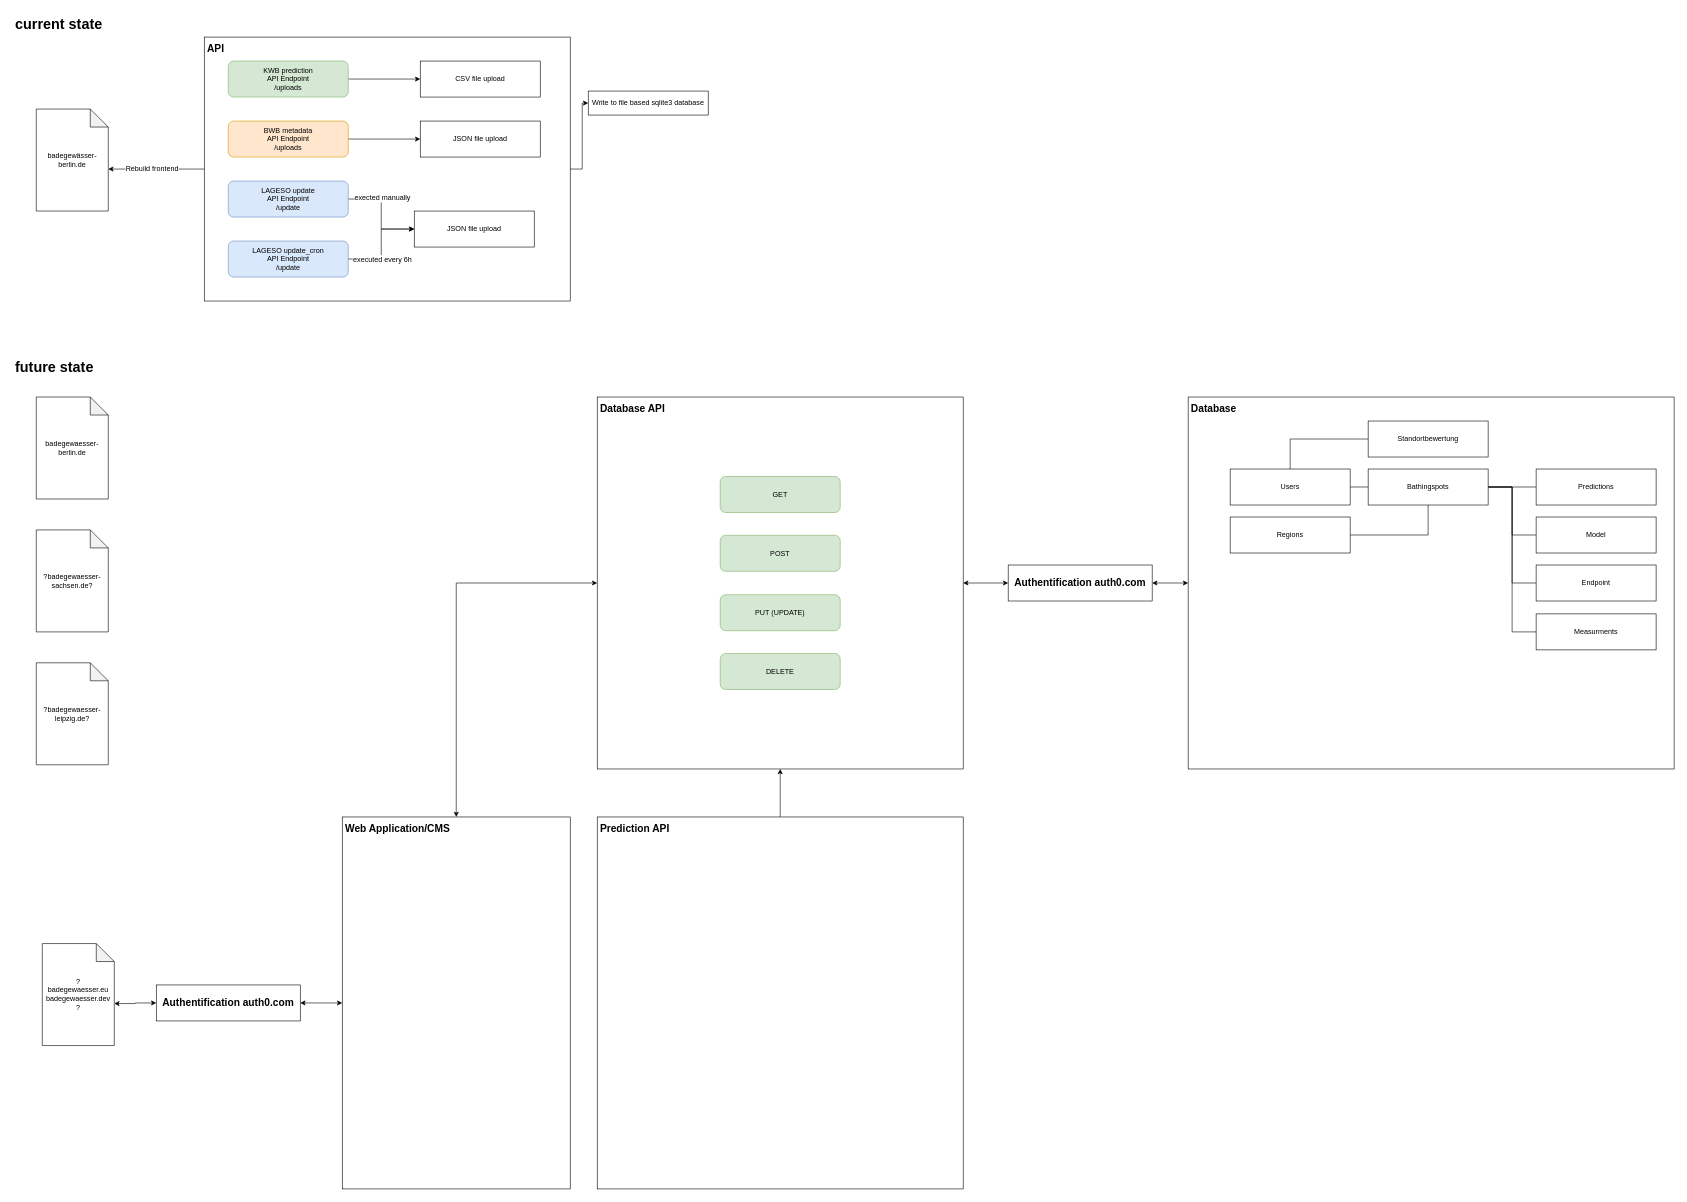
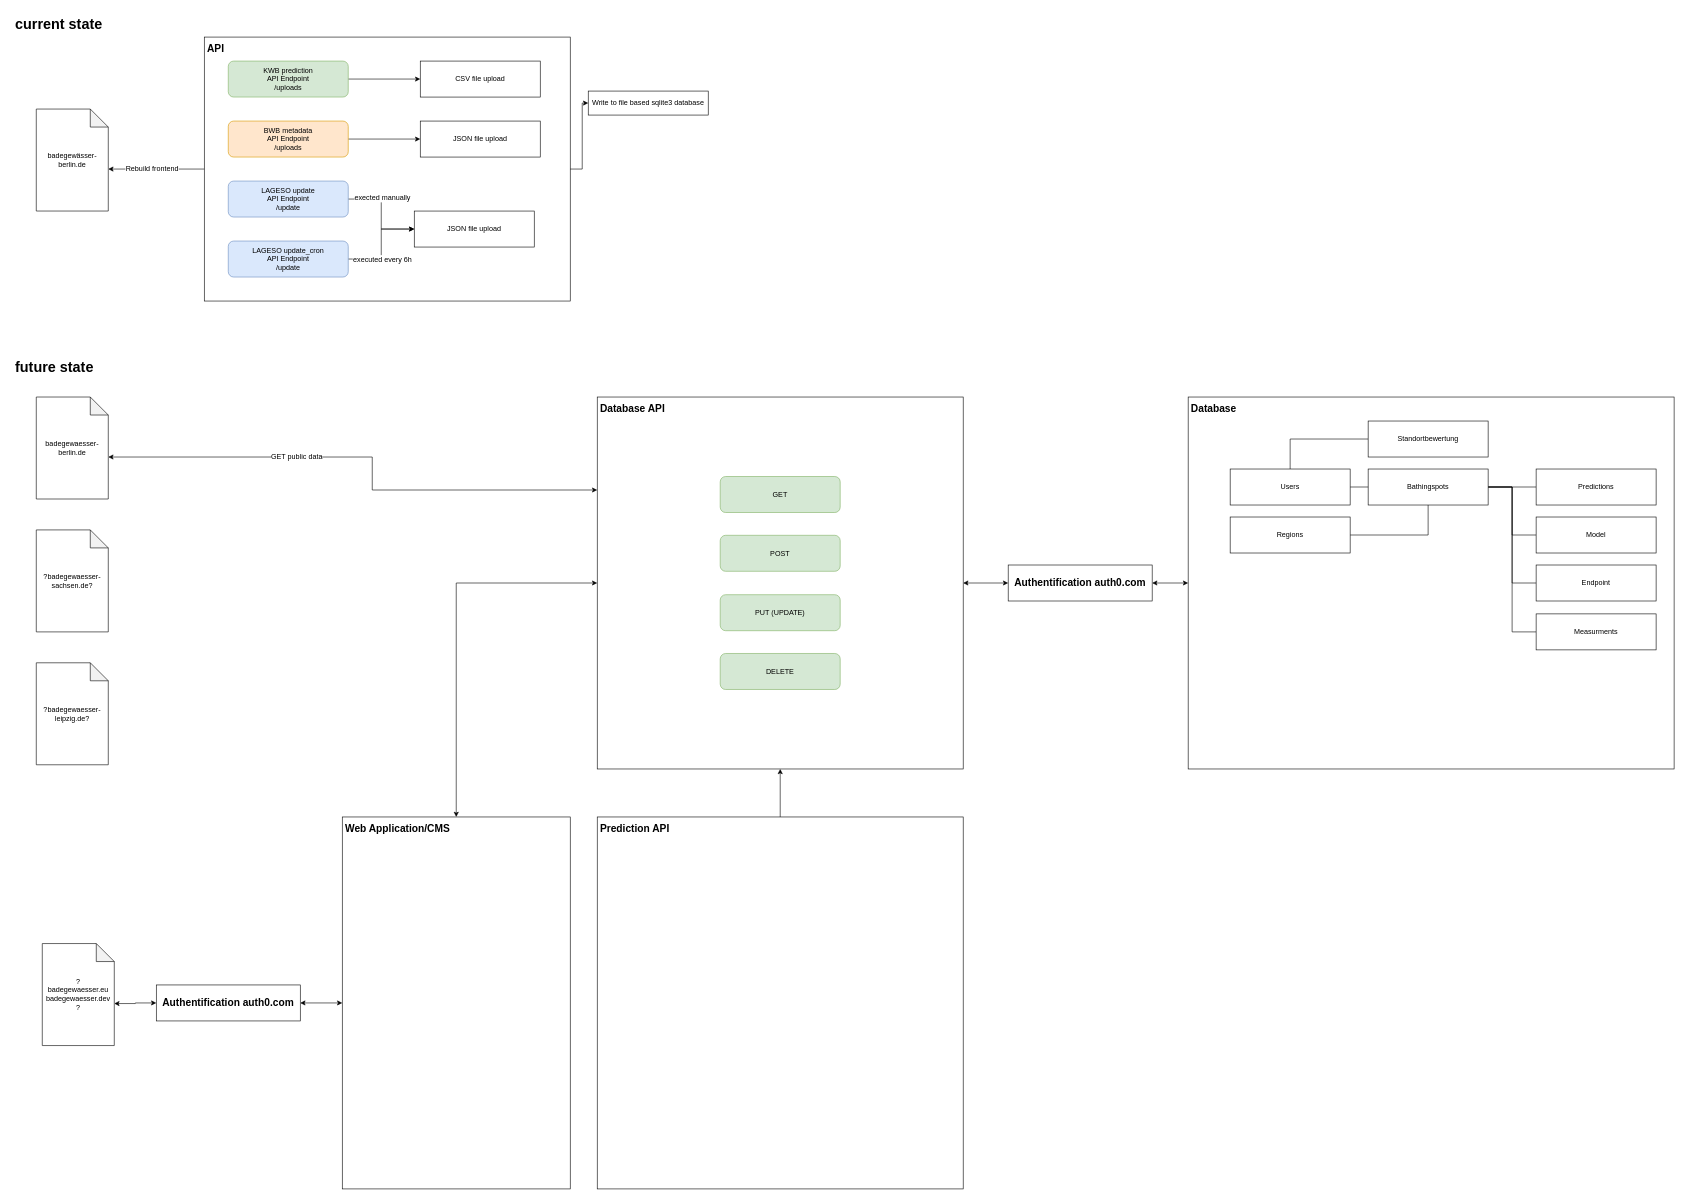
edge "badegewaesser-berlin.de" -- "Database API": added, label "GET public data"
